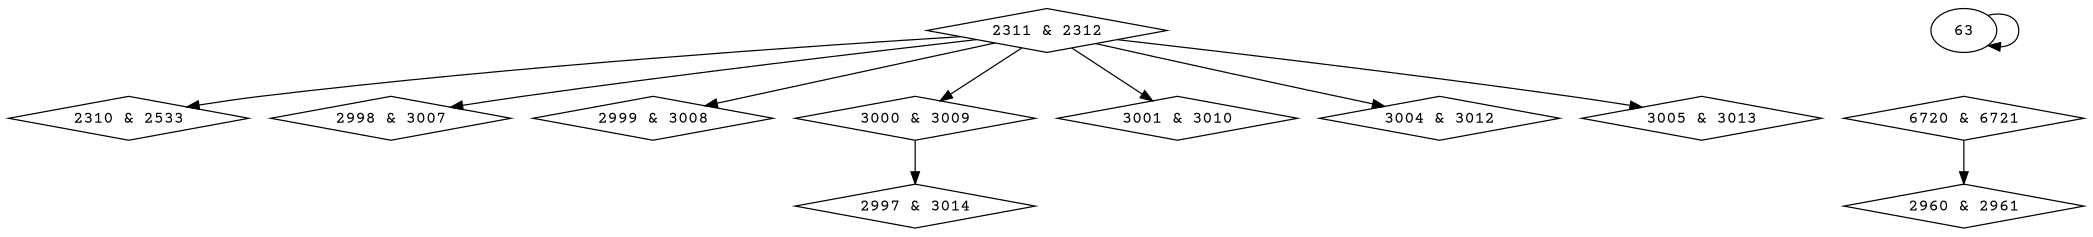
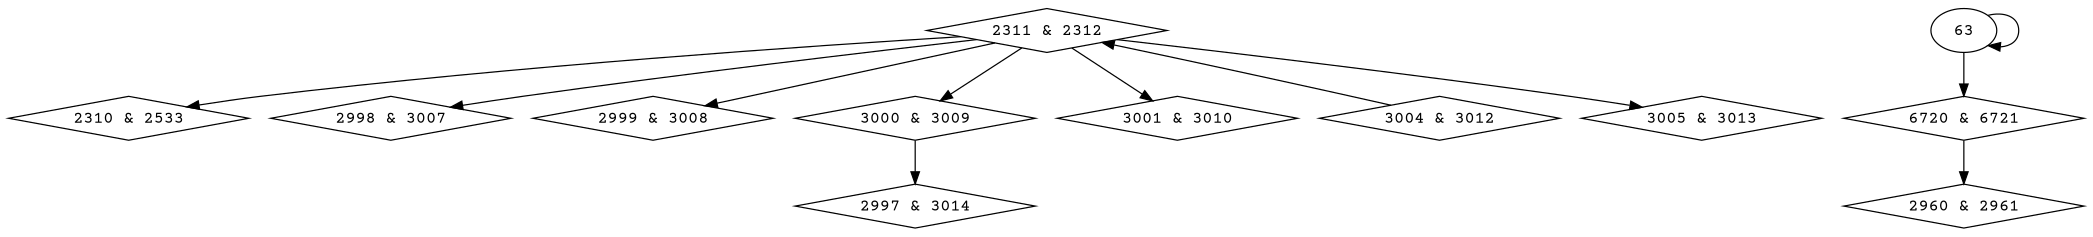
edge "63" -> "6720 & 6721": added
edge "2311 & 2312" -> "3004 & 3012": reversed
